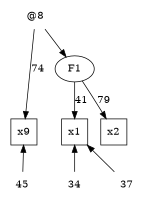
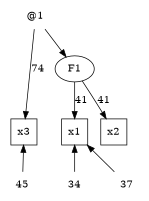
node "@8": label "@8" -> "@1"
edge "F1" -> "x2": label "79" -> "41"
node "x9": label "x9" -> "x3"
